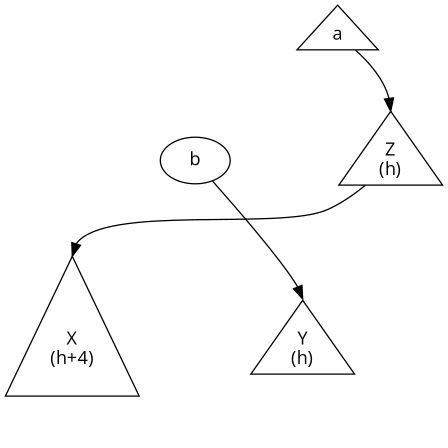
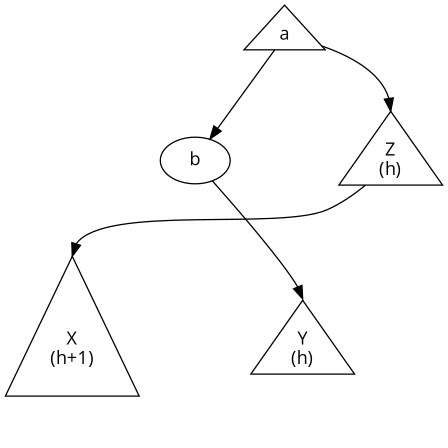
edge "a" -> "b": added
node "X (h+4)": label "X (h+4)" -> "X (h+1)"
